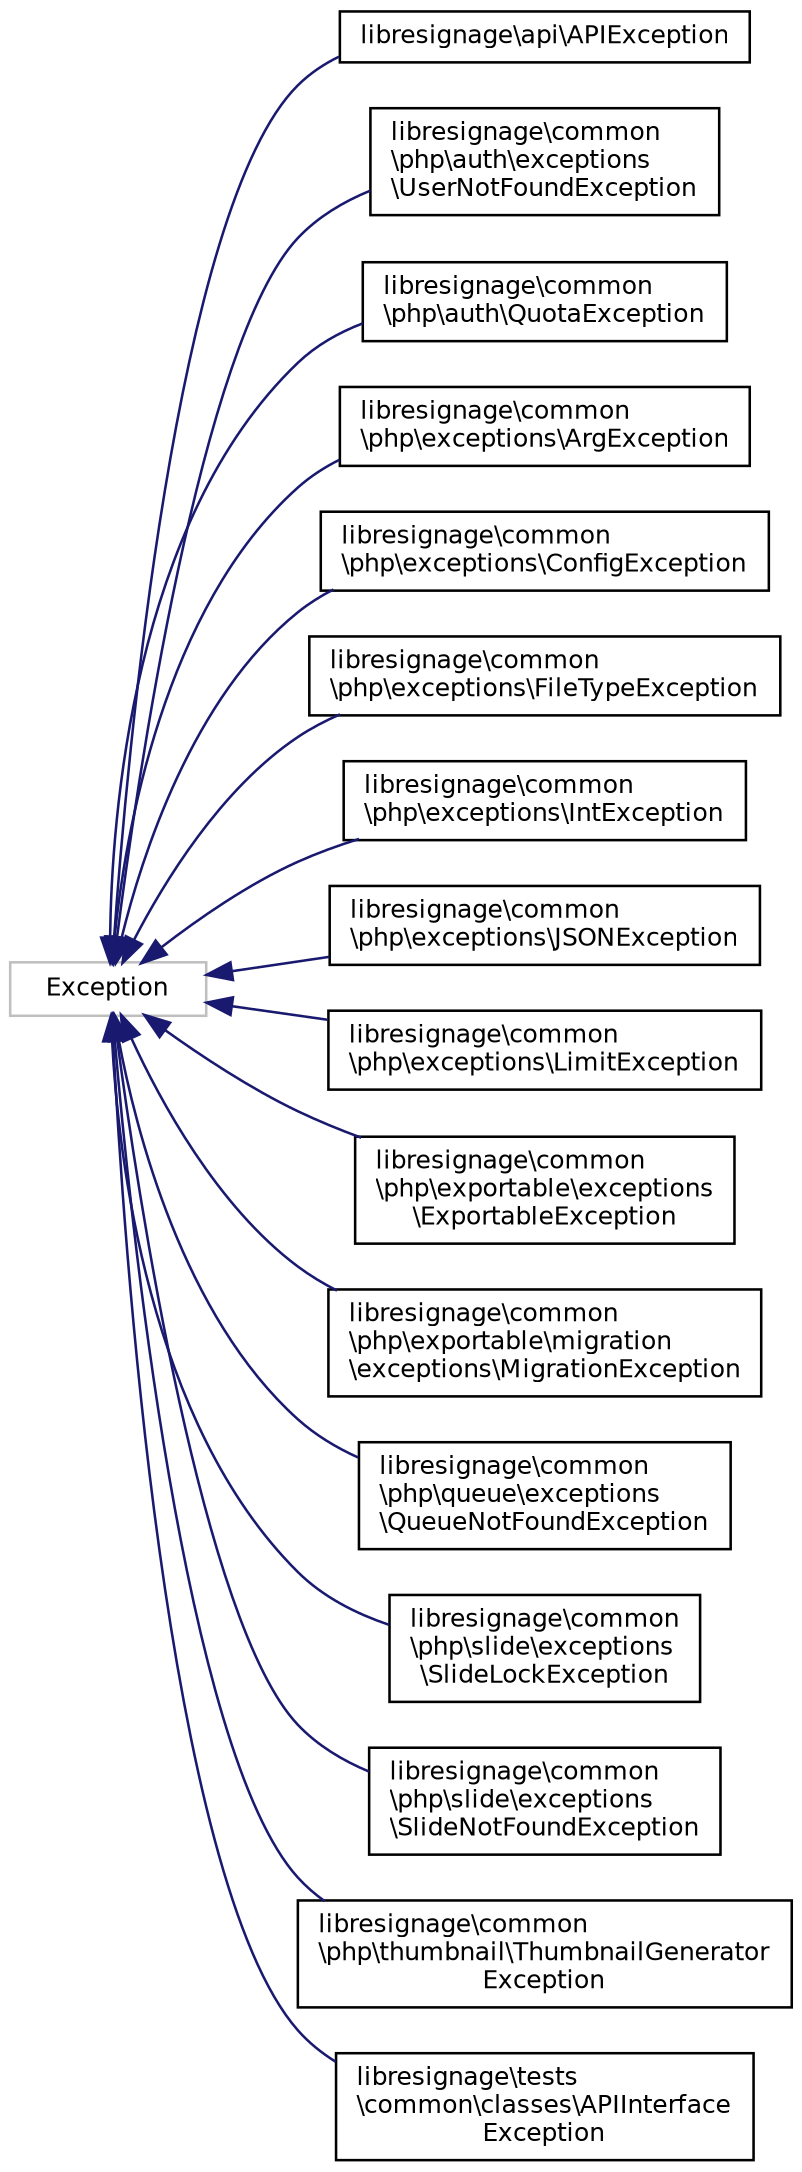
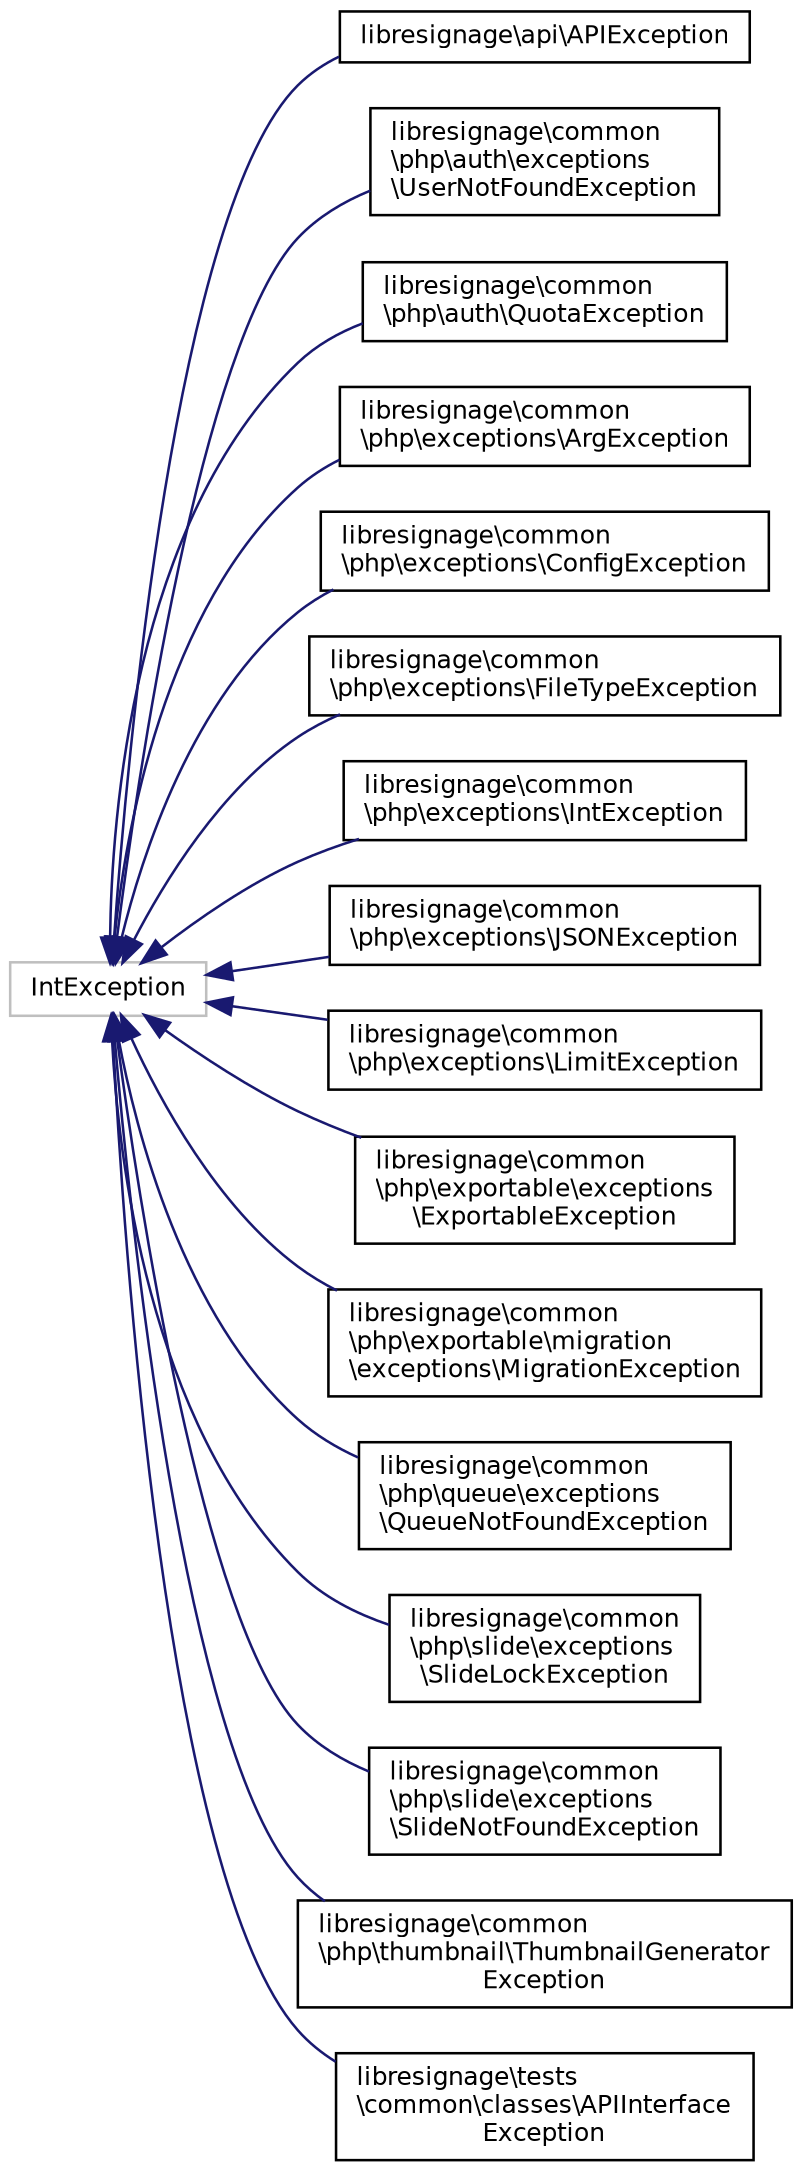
node "Exception": label "Exception" -> "IntException"
